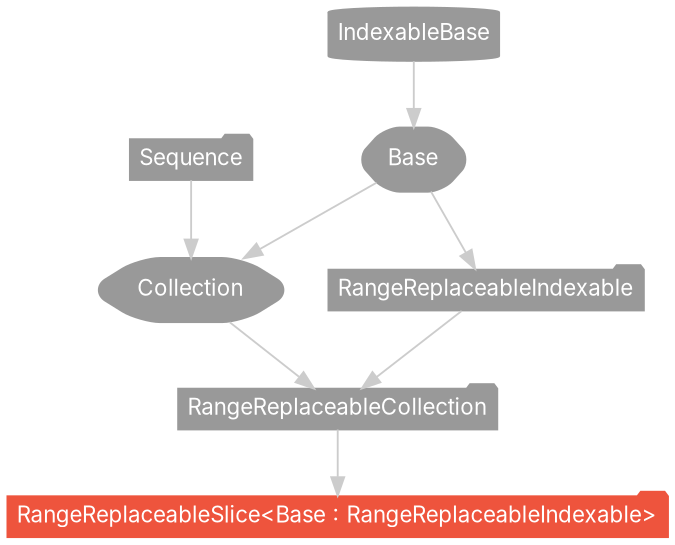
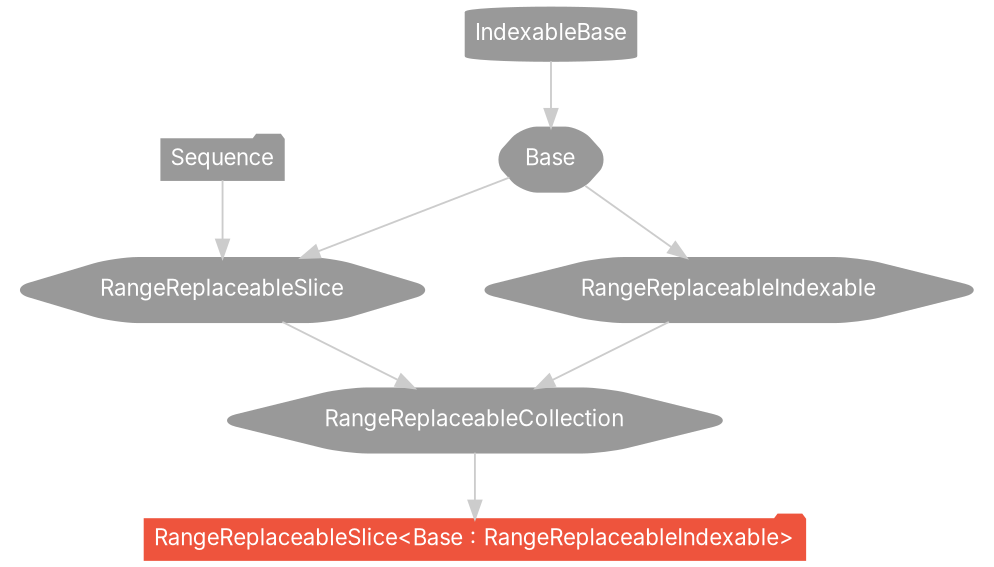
node "Collection": label "Collection" -> "RangeReplaceableSlice"
node "RangeReplaceableIndexable": shape folder -> hexagon
node "RangeReplaceableCollection": shape folder -> hexagon
